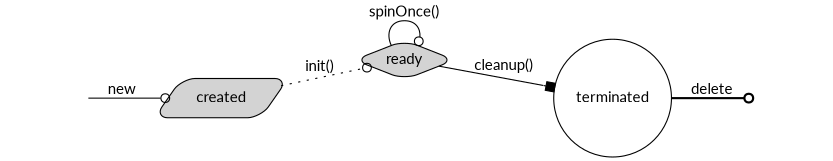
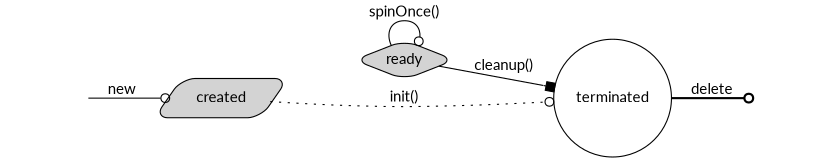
edge "created" -> "ready": now "created" -> "terminated"
